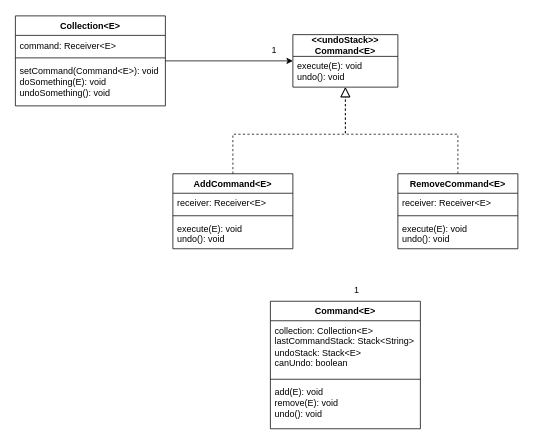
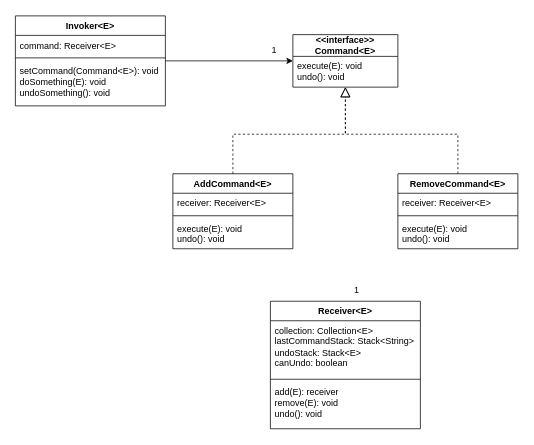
node "Collection<E>": label "Collection<E>" -> "Invoker<E>"
node "<<undoStack>> Command<E>": label "<<undoStack>> Command<E>" -> "<<interface>> Command<E>"
node "Command<E>": label "Command<E>" -> "Receiver<E>"
node "add(E): void remove(E): void undo(): void": label "add(E): void remove(E): void undo(): void" -> "add(E): receiver remove(E): void undo(): void"
